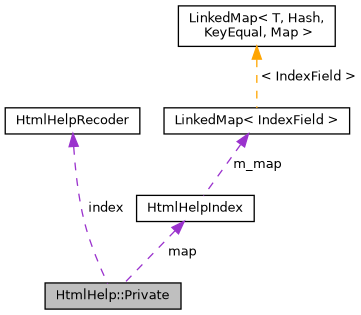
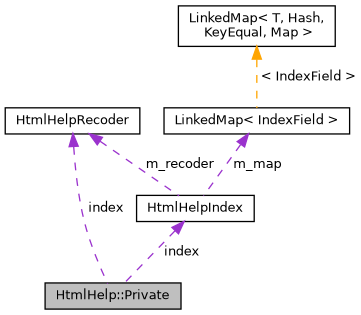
edge "HtmlHelpIndex" -> "HtmlHelpRecoder": added, label "m_recoder"
edge "HtmlHelp::Private" -> "HtmlHelpIndex": label " map" -> " index"
